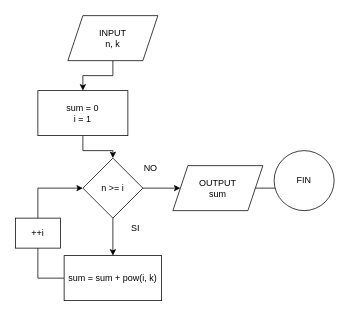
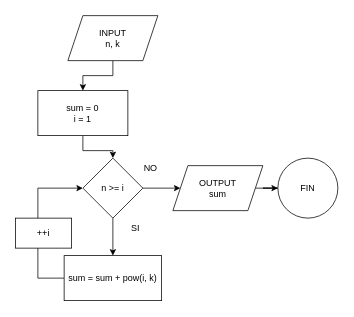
node "FIN": moved (304, 180) -> (308, 188)
node "++i": size 45x30 -> 56x30
